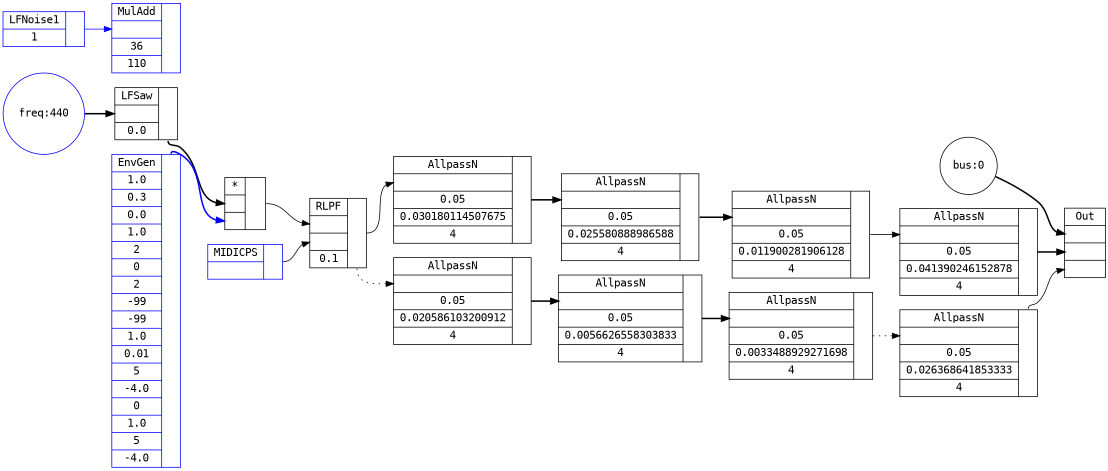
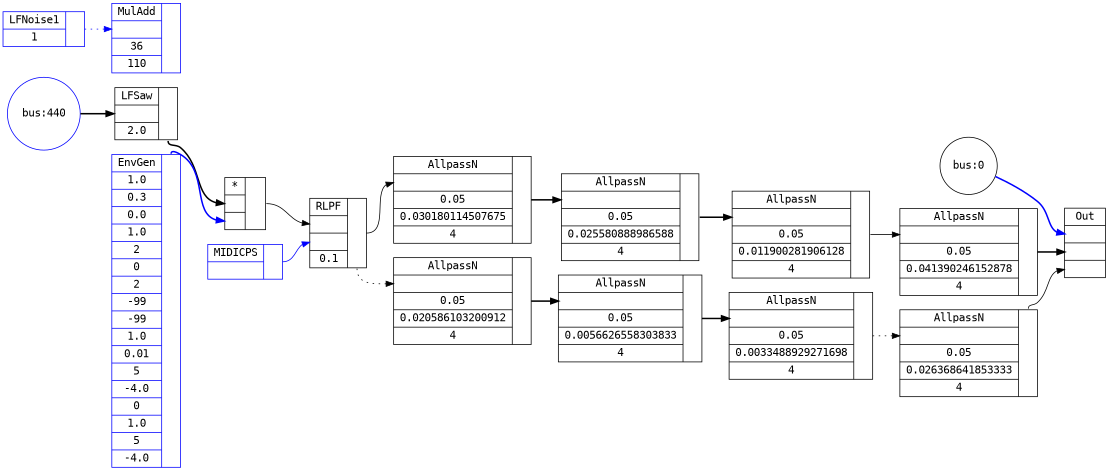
edge "LFNoise1" -> "MulAdd": style solid -> dotted
node "freq:440": label "freq:440" -> "bus:440"
node "LFSaw": text "0.0" -> "2.0"
edge "bus:0" -> "Out": color black -> blue
edge "MIDICPS" -> "RLPF": color black -> blue
